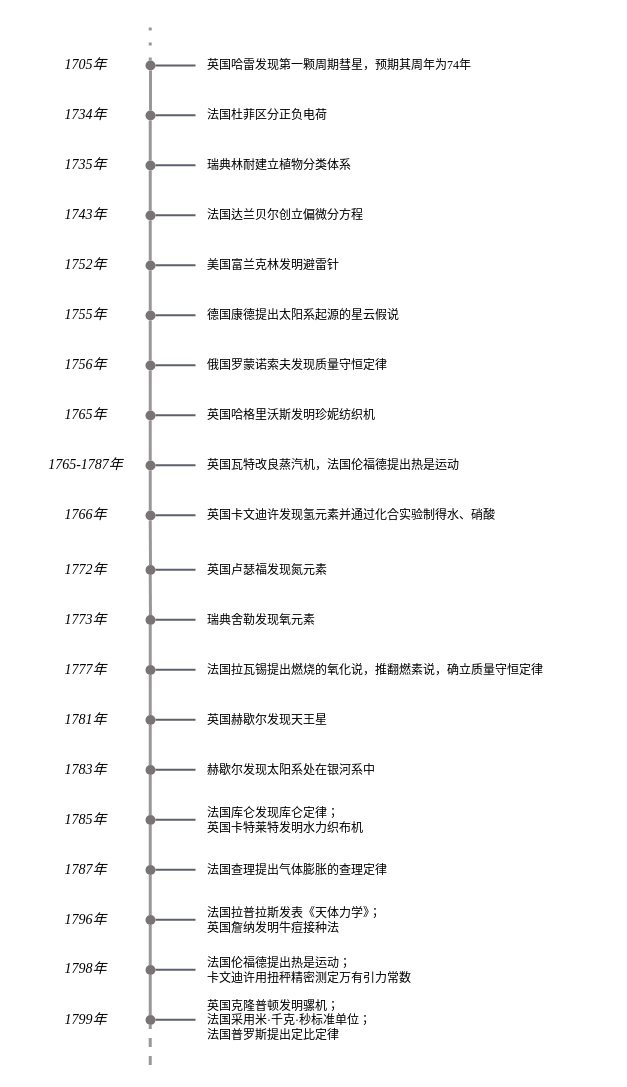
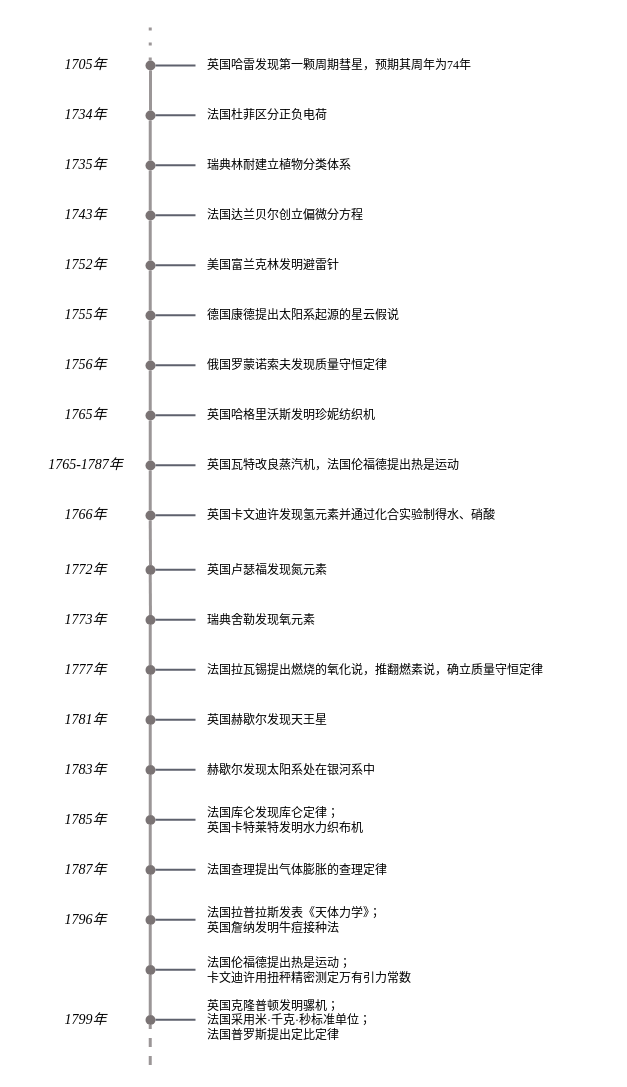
node "1798年": removed
